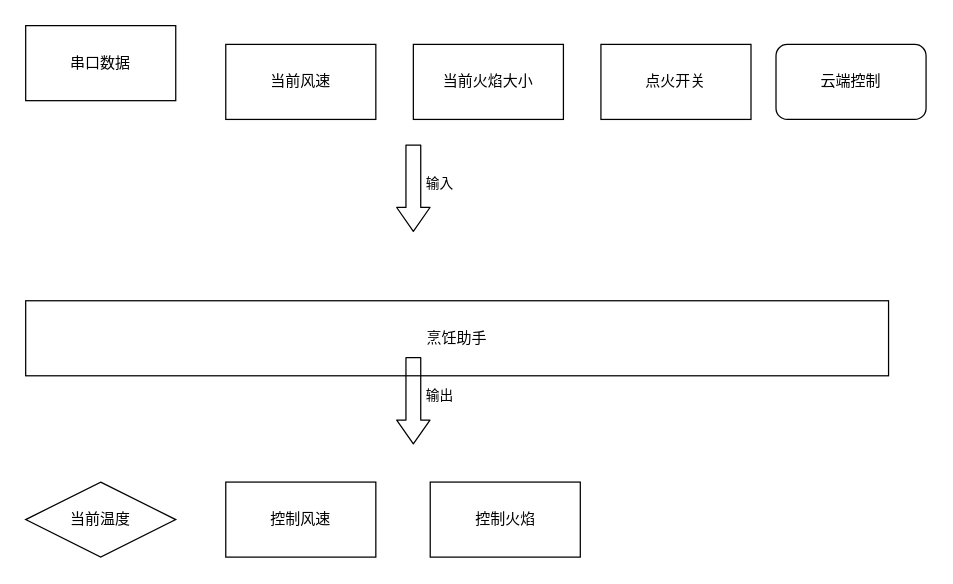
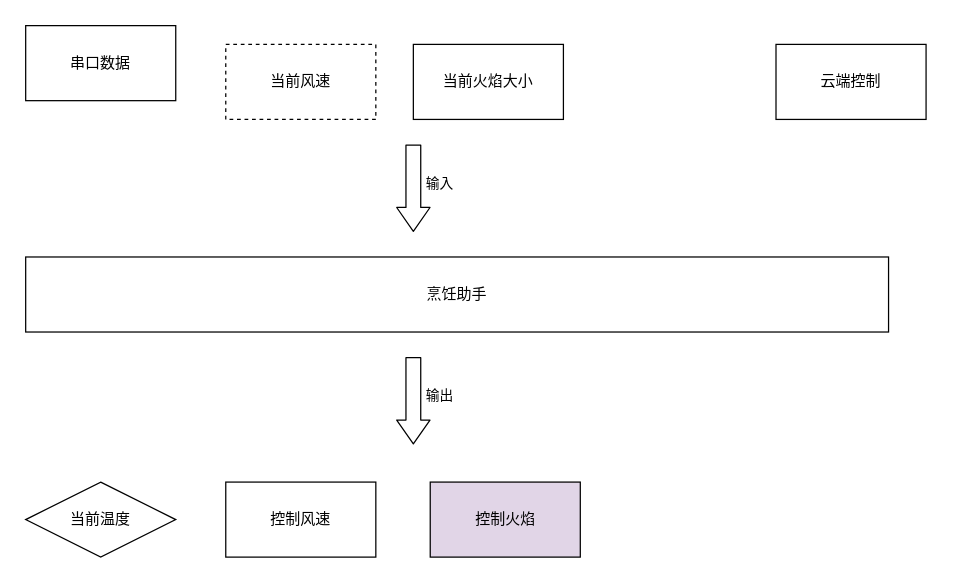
node "当前风速": style solid -> dashed
node "点火开关": removed
node "云端控制": shape rounded rectangle -> rectangle
node "烹饪助手": moved (457, 338) -> (457, 294)
node "控制火焰": fillcolor #ffffff -> #e1d5e7
